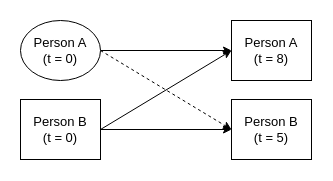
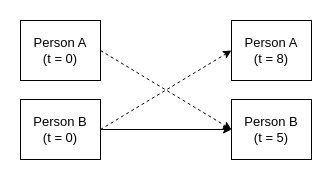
node "Person A(t = 0)": shape ellipse -> rectangle
edge "Person A(t = 0)" -> "Person A(t = 8)": removed
edge "Person B(t = 0)" -> "Person A(t = 8)": style solid -> dashed
